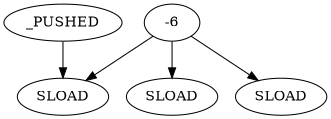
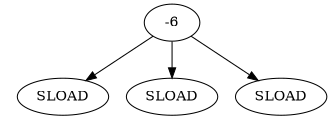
node "_PUSHED": removed
